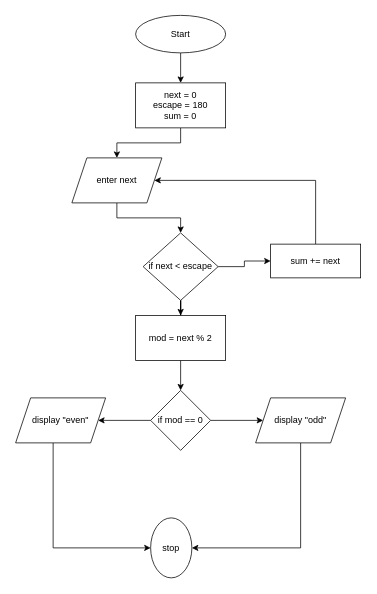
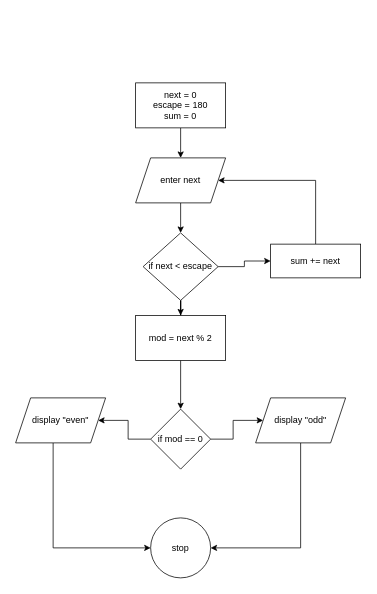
node "Start": removed
edge "Start" -> "next = 0 escape = 180 sum = 0": removed
node "enter next": moved (117, 180) -> (180, 180)
node "if mod == 0": moved (180, 420) -> (180, 439)
node "stop": size 41x60 -> 60x60
